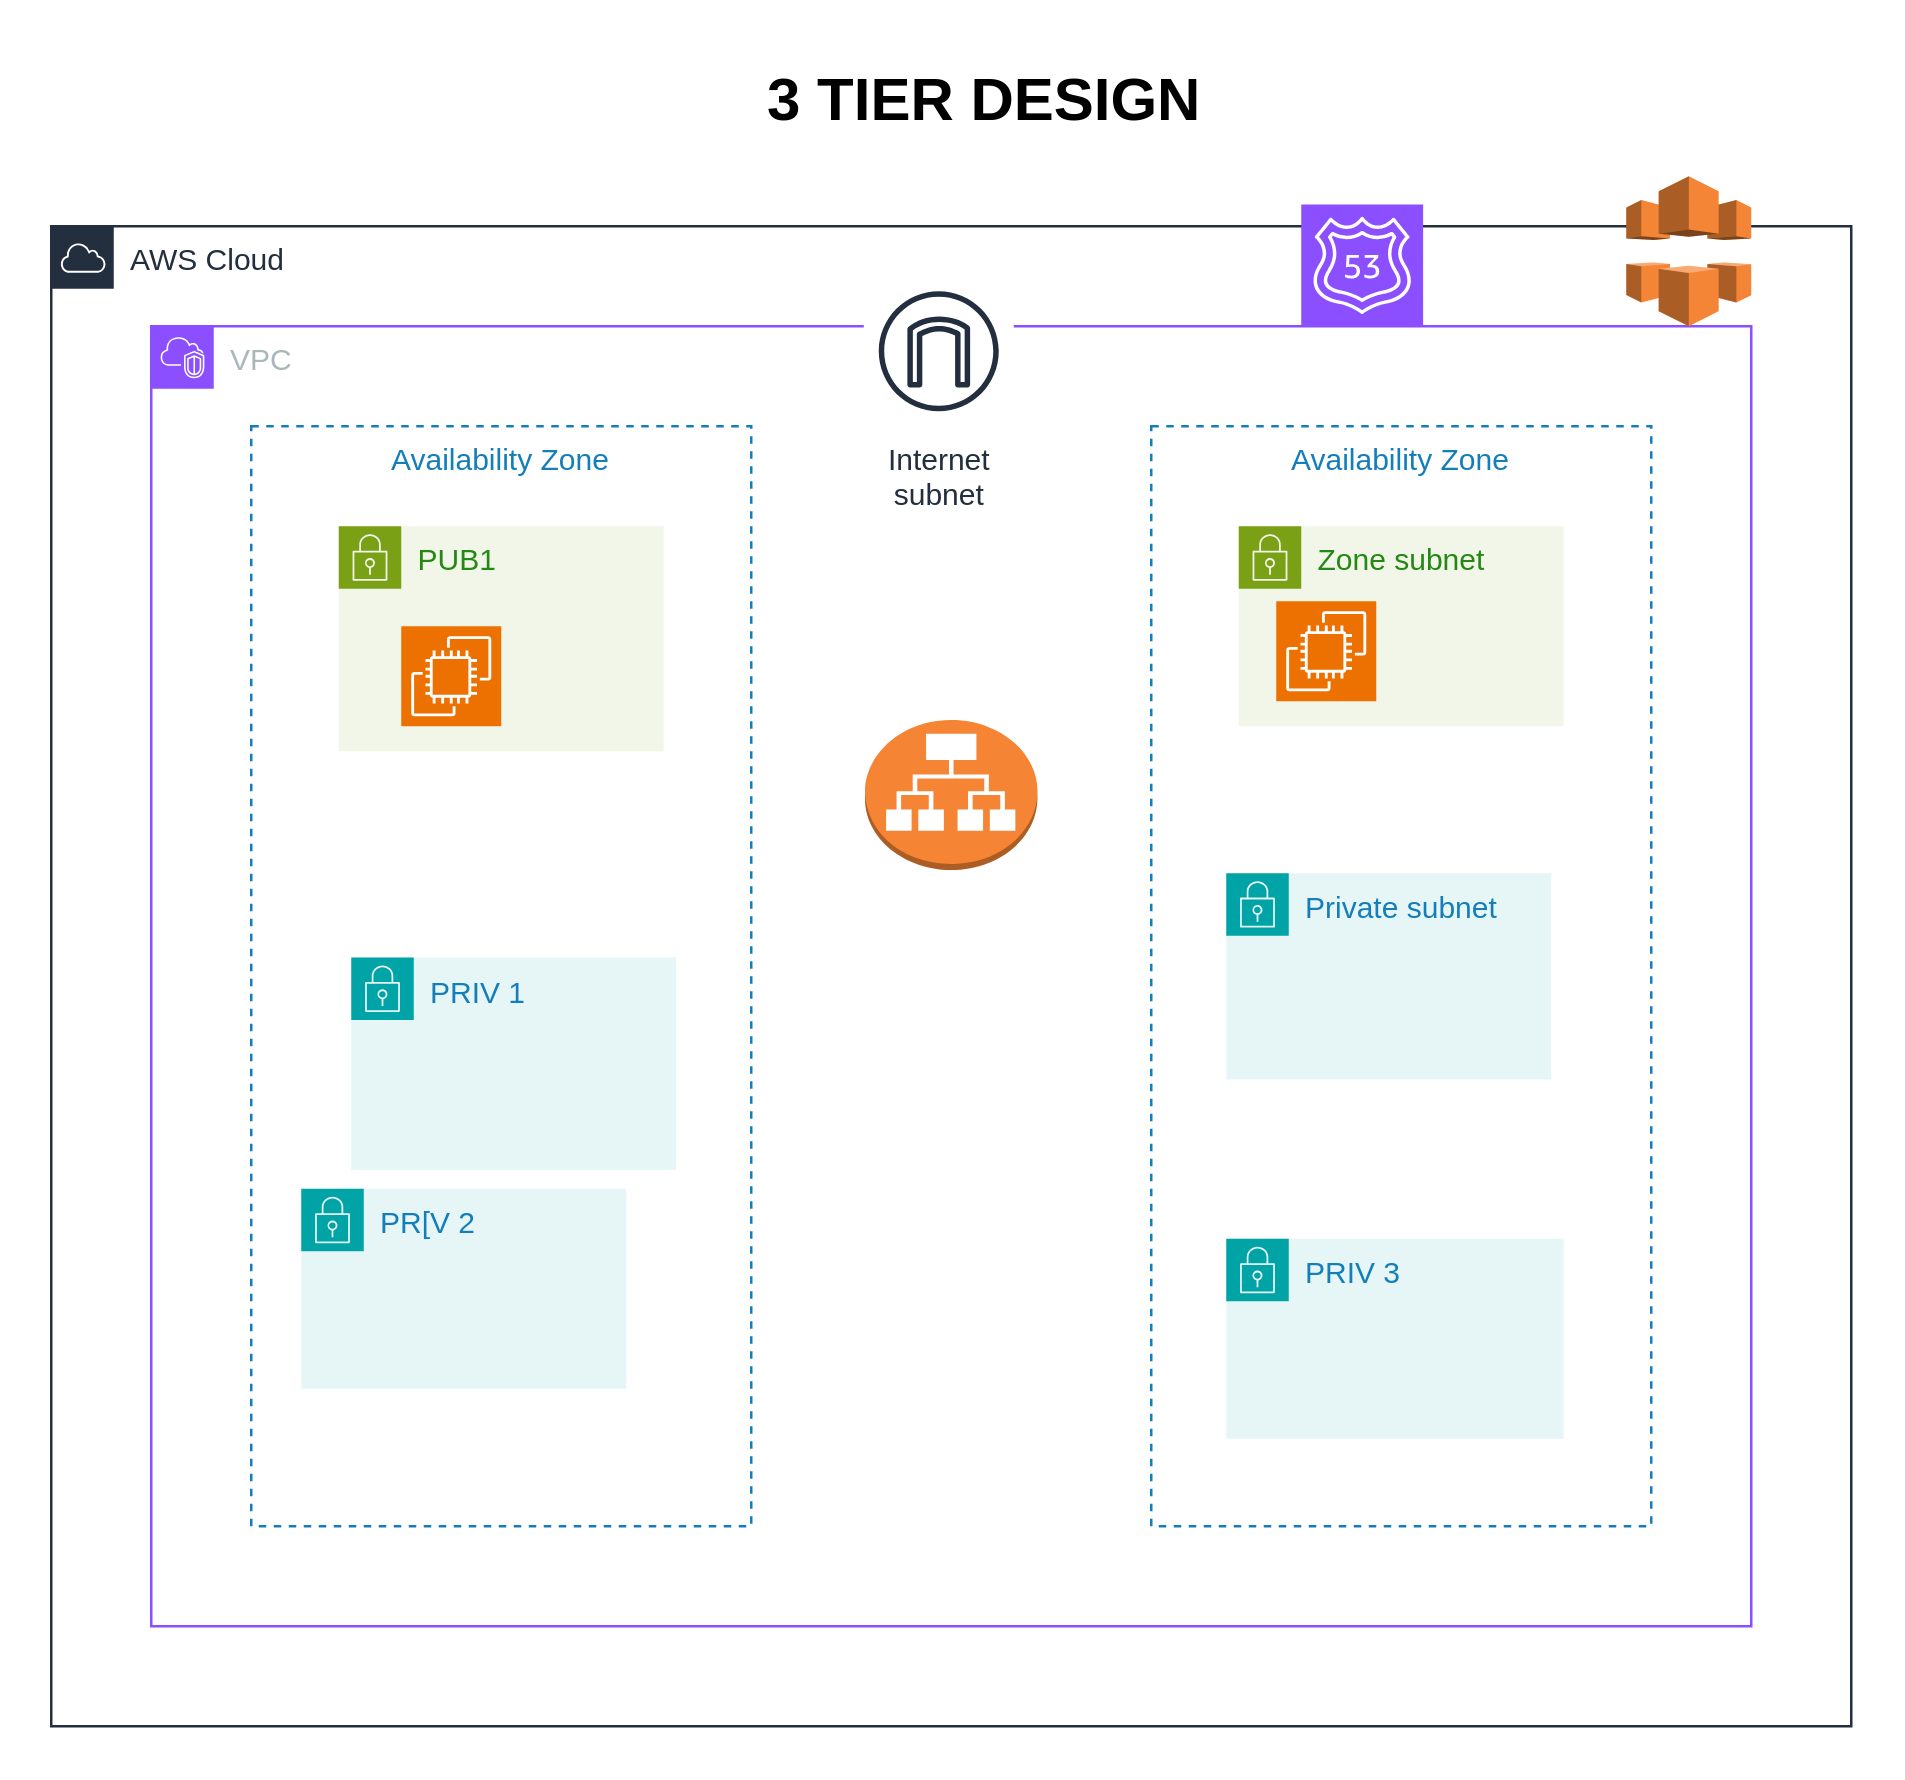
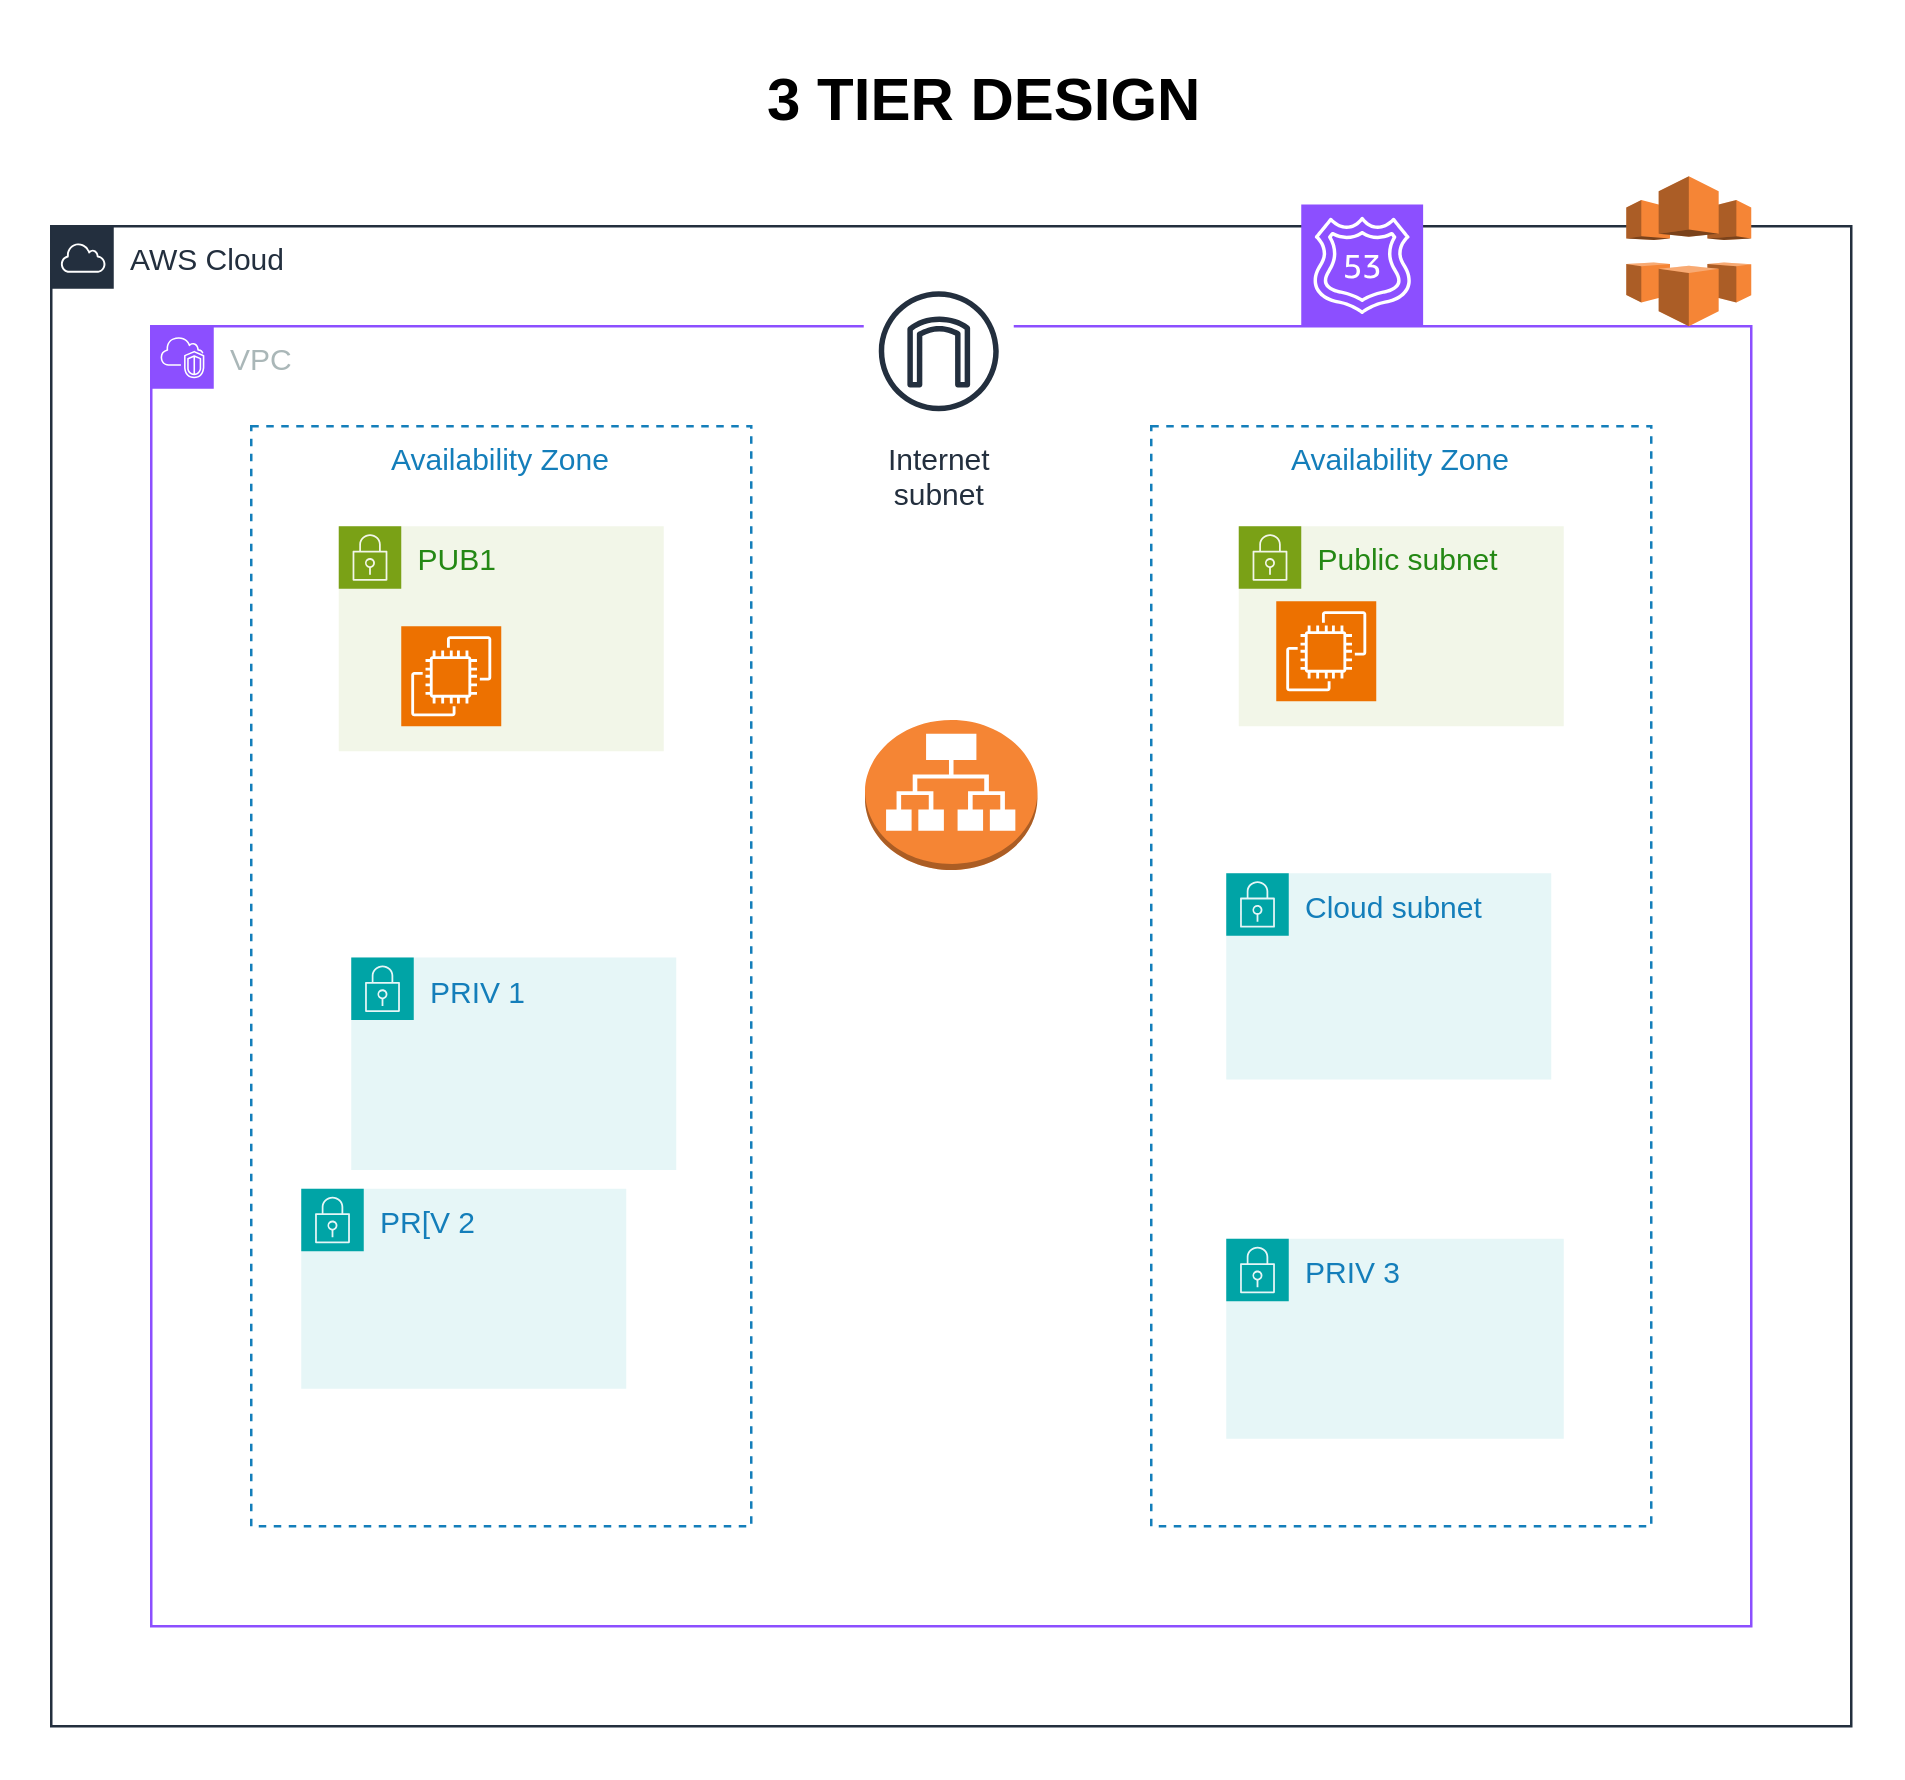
node "Zone subnet": label "Zone subnet" -> "Public subnet"
node "Private subnet": label "Private subnet" -> "Cloud subnet"
